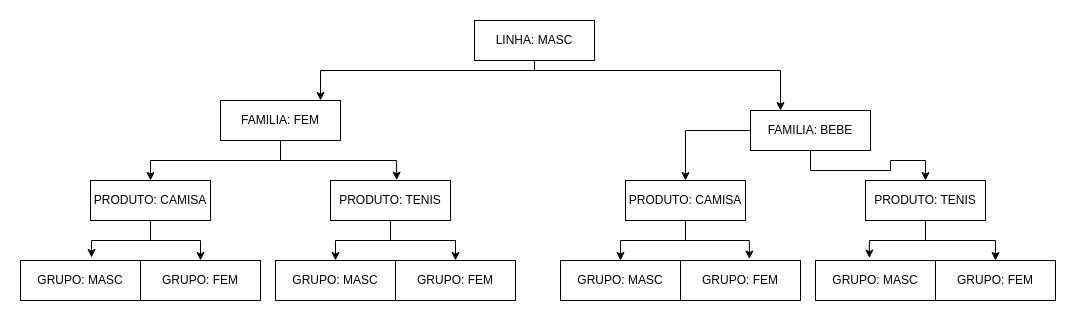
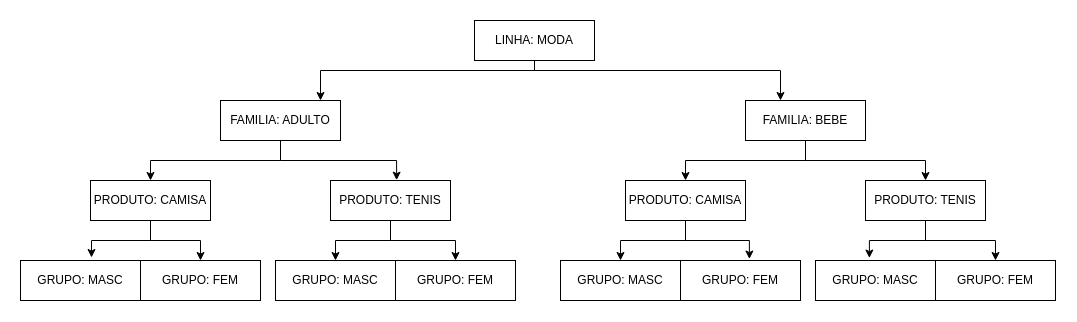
node "LINHA: MASC": label "LINHA: MASC" -> "LINHA: MODA"
node "FAMILIA: FEM": label "FAMILIA: FEM" -> "FAMILIA: ADULTO"
node "FAMILIA: BEBE": moved (811, 131) -> (806, 121)
